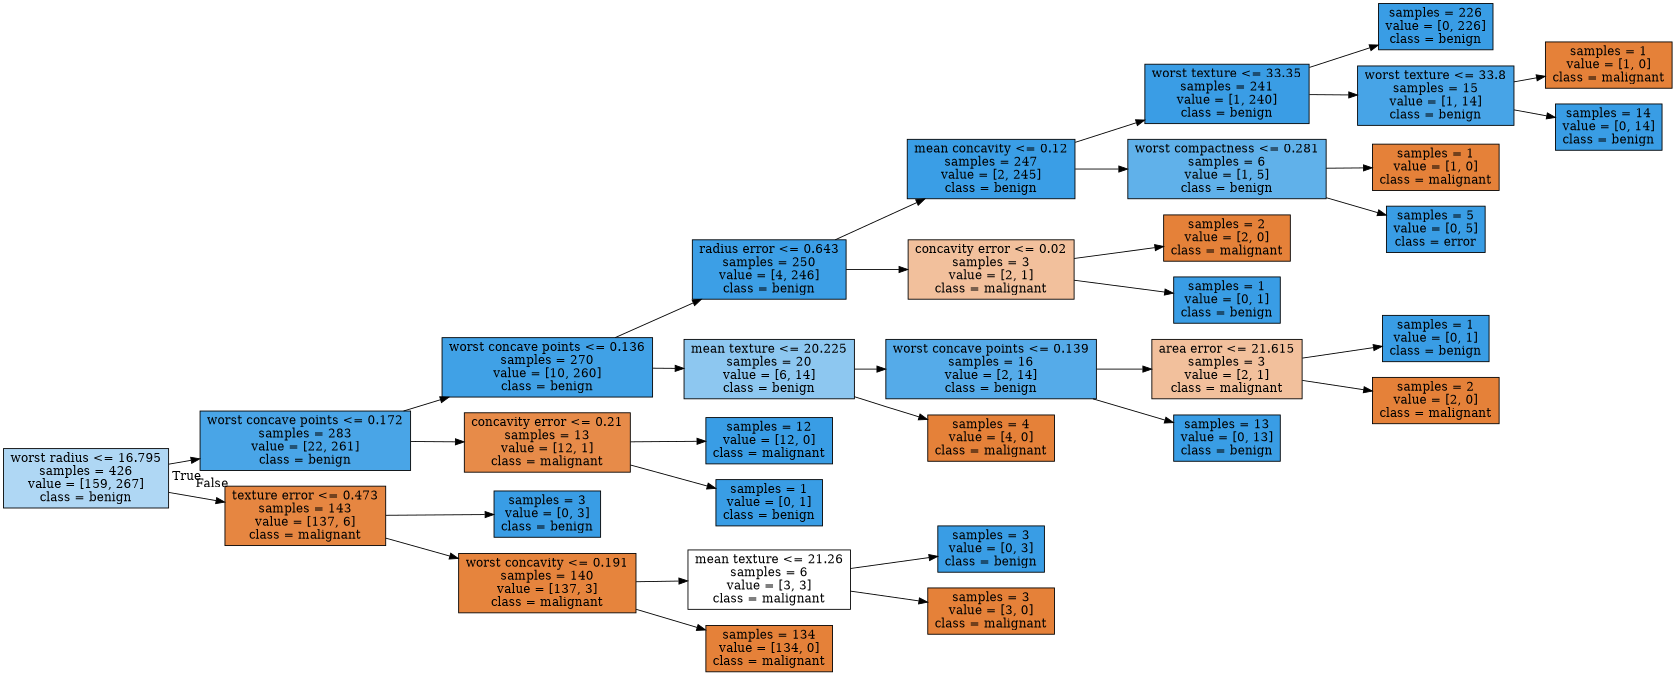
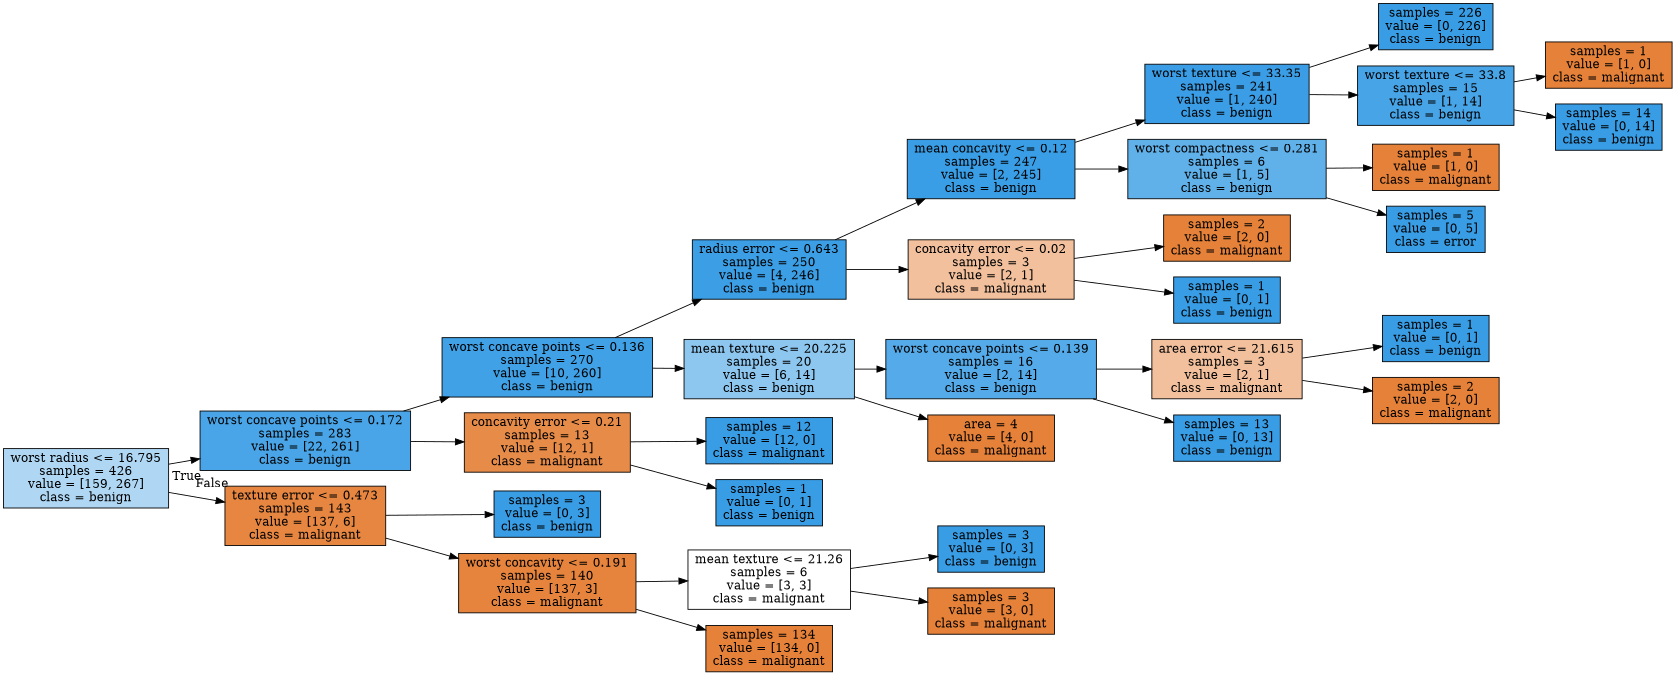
node "samples = 4 value = [4, 0] class = malignant": label "samples = 4 value = [4, 0] class = malignant" -> "area = 4 value = [4, 0] class = malignant"
